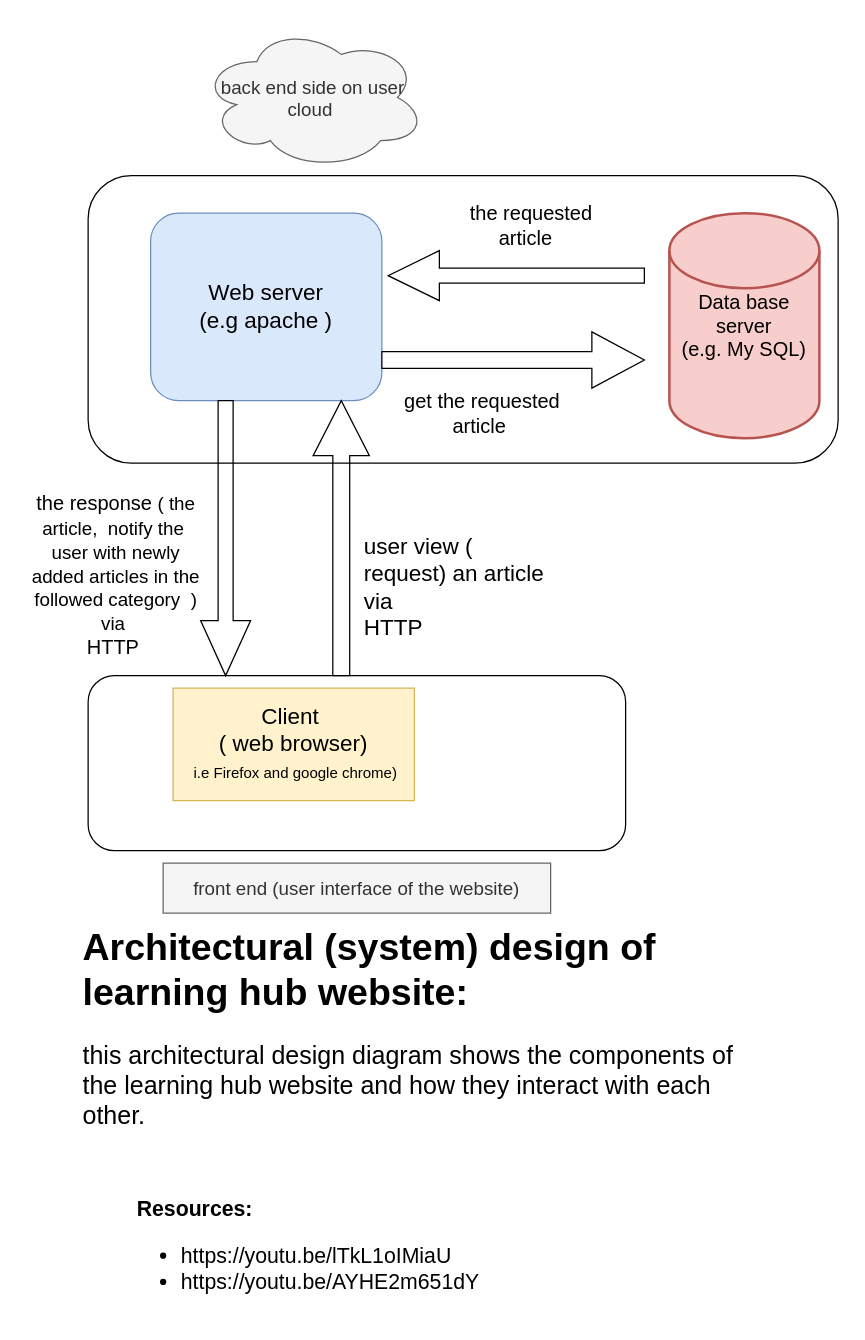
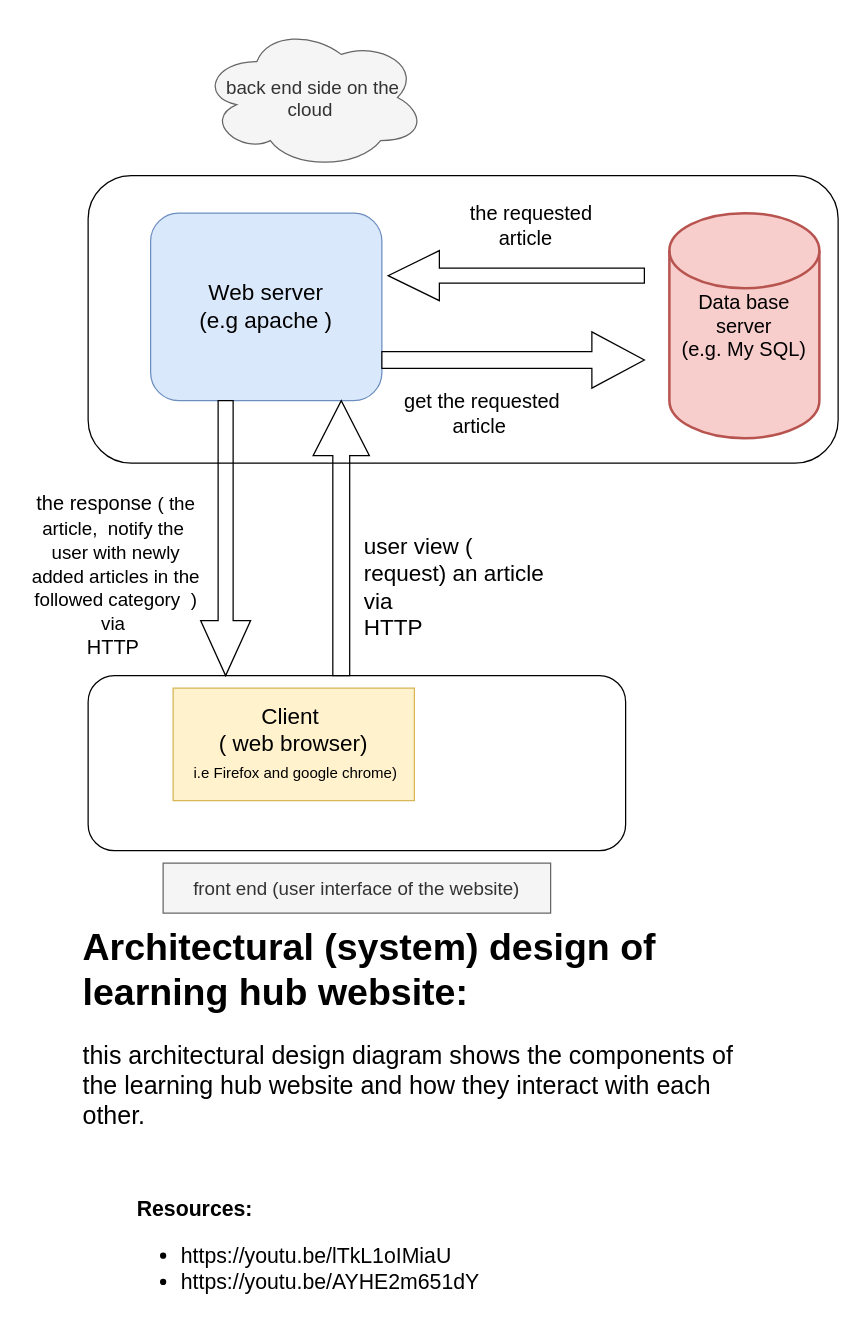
node "back end side on user cloud": label "back end side on user cloud" -> "back end side on the cloud"
